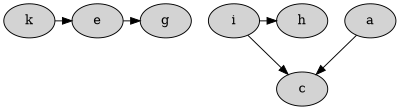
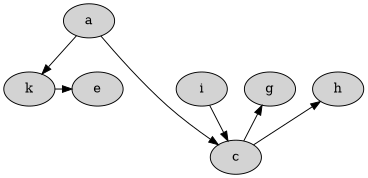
edge "e" -> "g": now "c" -> "g"
edge "i" -> "h": now "c" -> "h"
edge "a" -> "k": added
